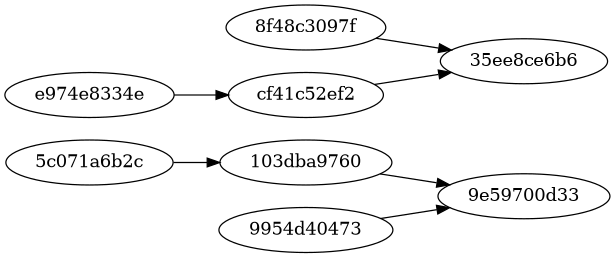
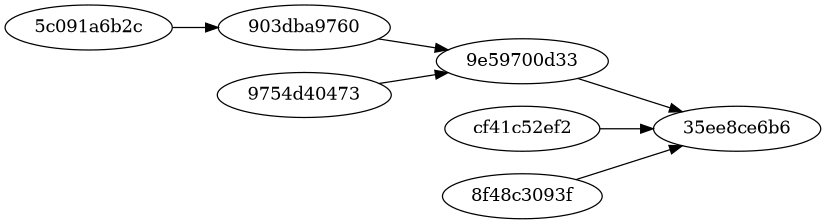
node "8f48c3097f": label "8f48c3097f" -> "8f48c3093f"
edge "9e59700d33" -> "35ee8ce6b6": added
node "e974e8334e": removed
node "5c071a6b2c": label "5c071a6b2c" -> "5c091a6b2c"
node "103dba9760": label "103dba9760" -> "903dba9760"
node "9954d40473": label "9954d40473" -> "9754d40473"
